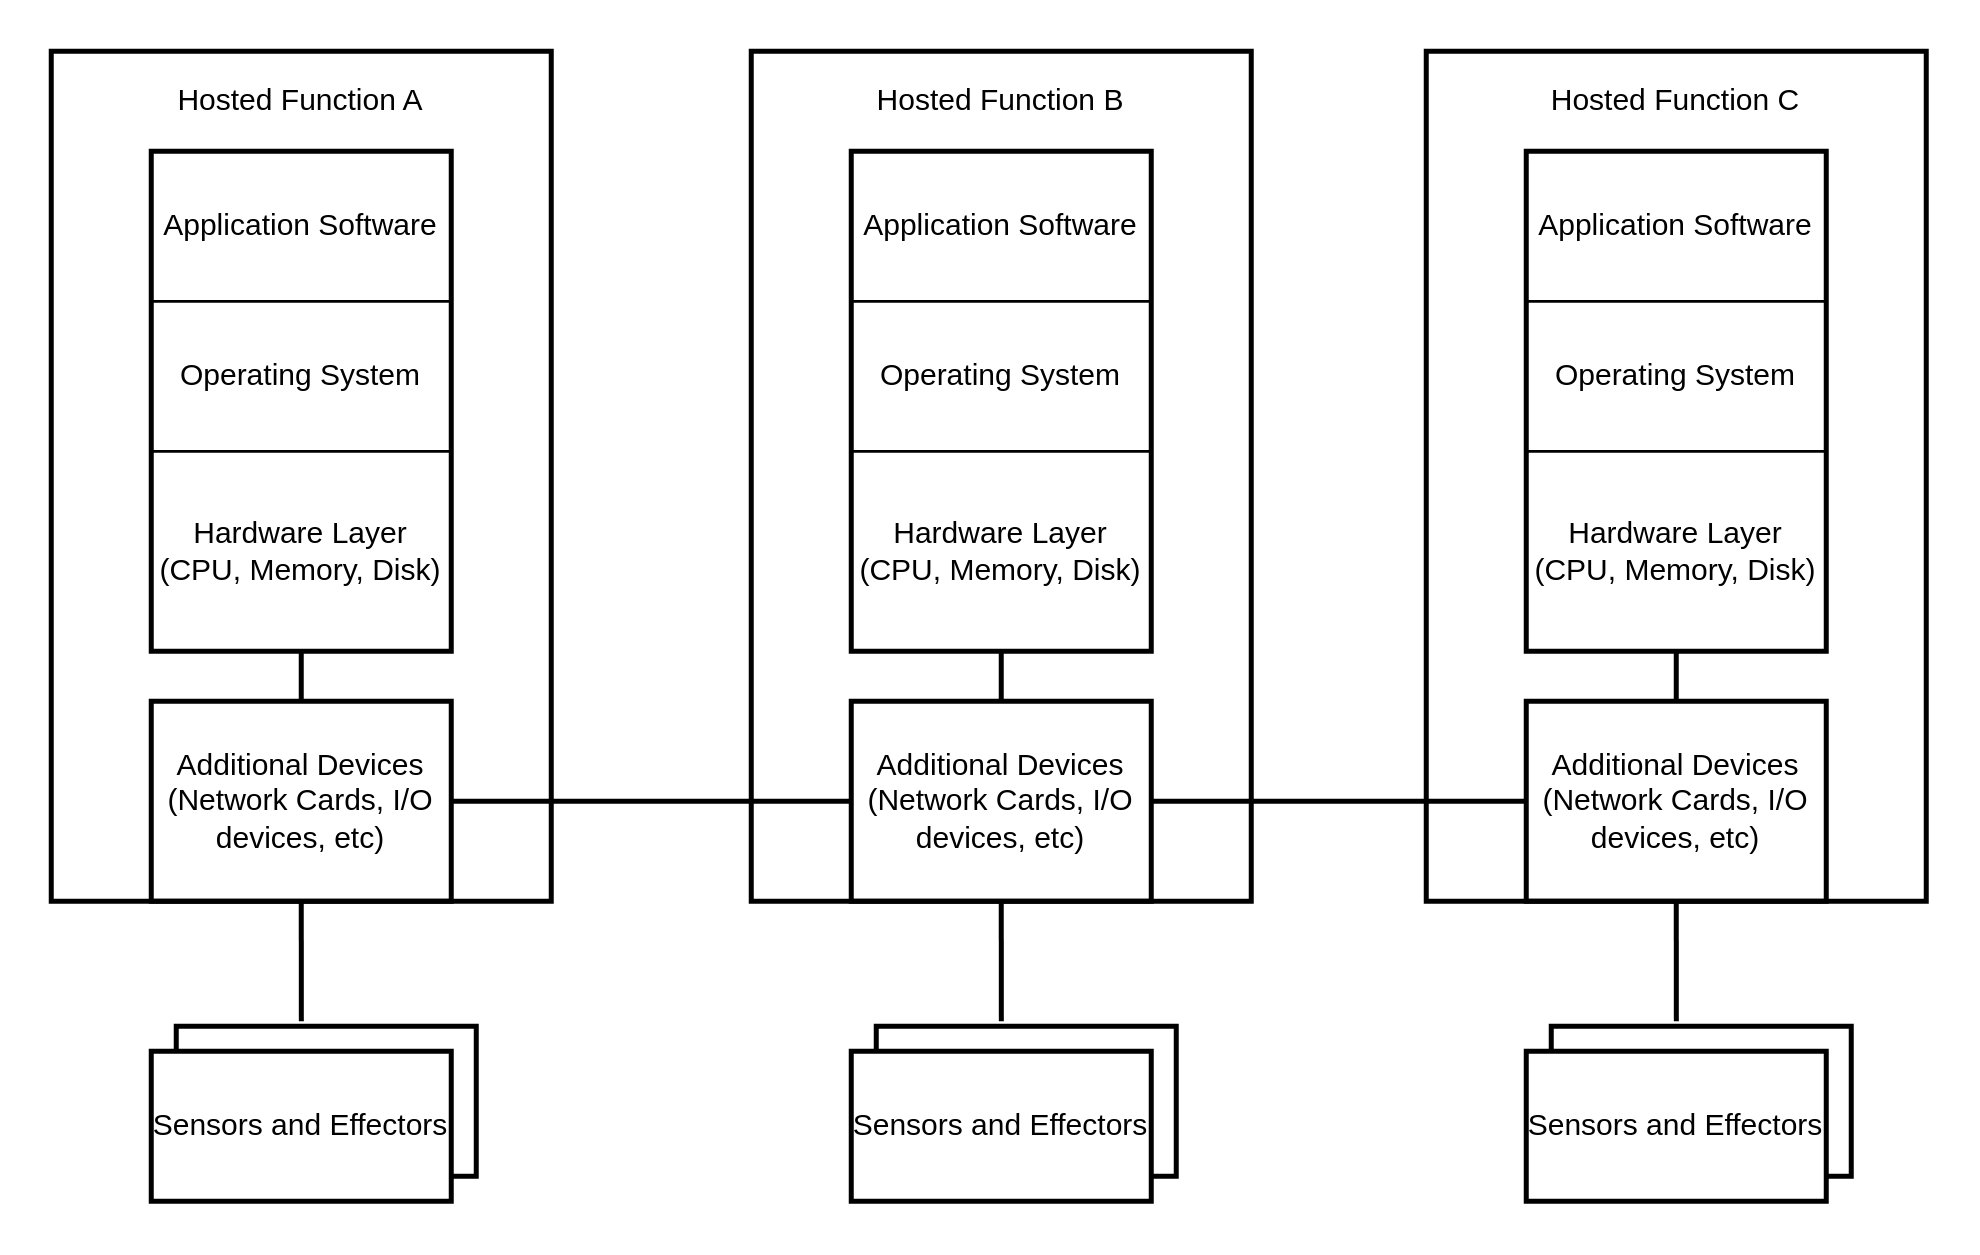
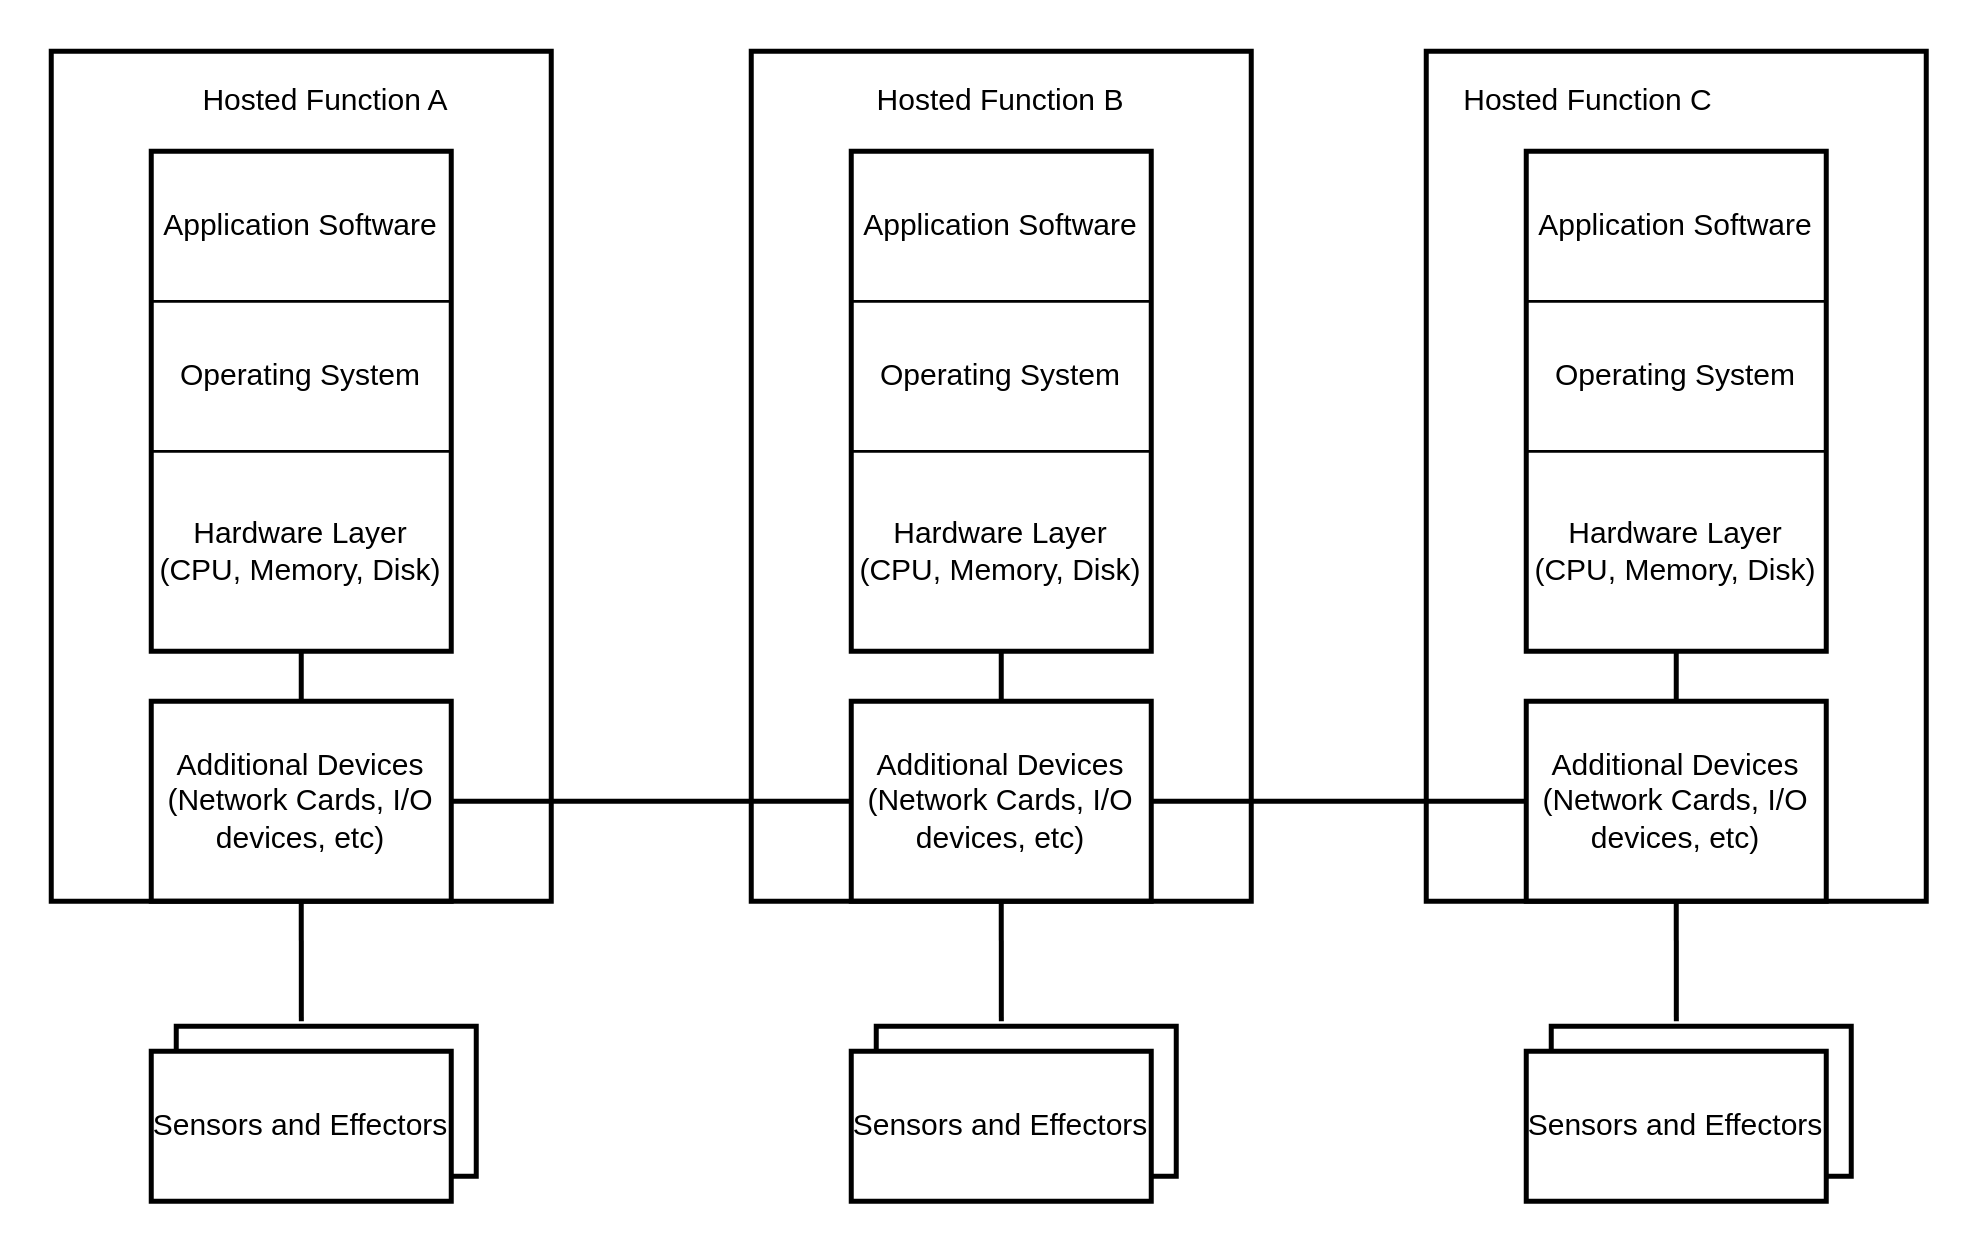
node "Hosted Function A": moved (301, 101) -> (326, 101)
node "Hosted Function C": moved (1676, 101) -> (1589, 101)
